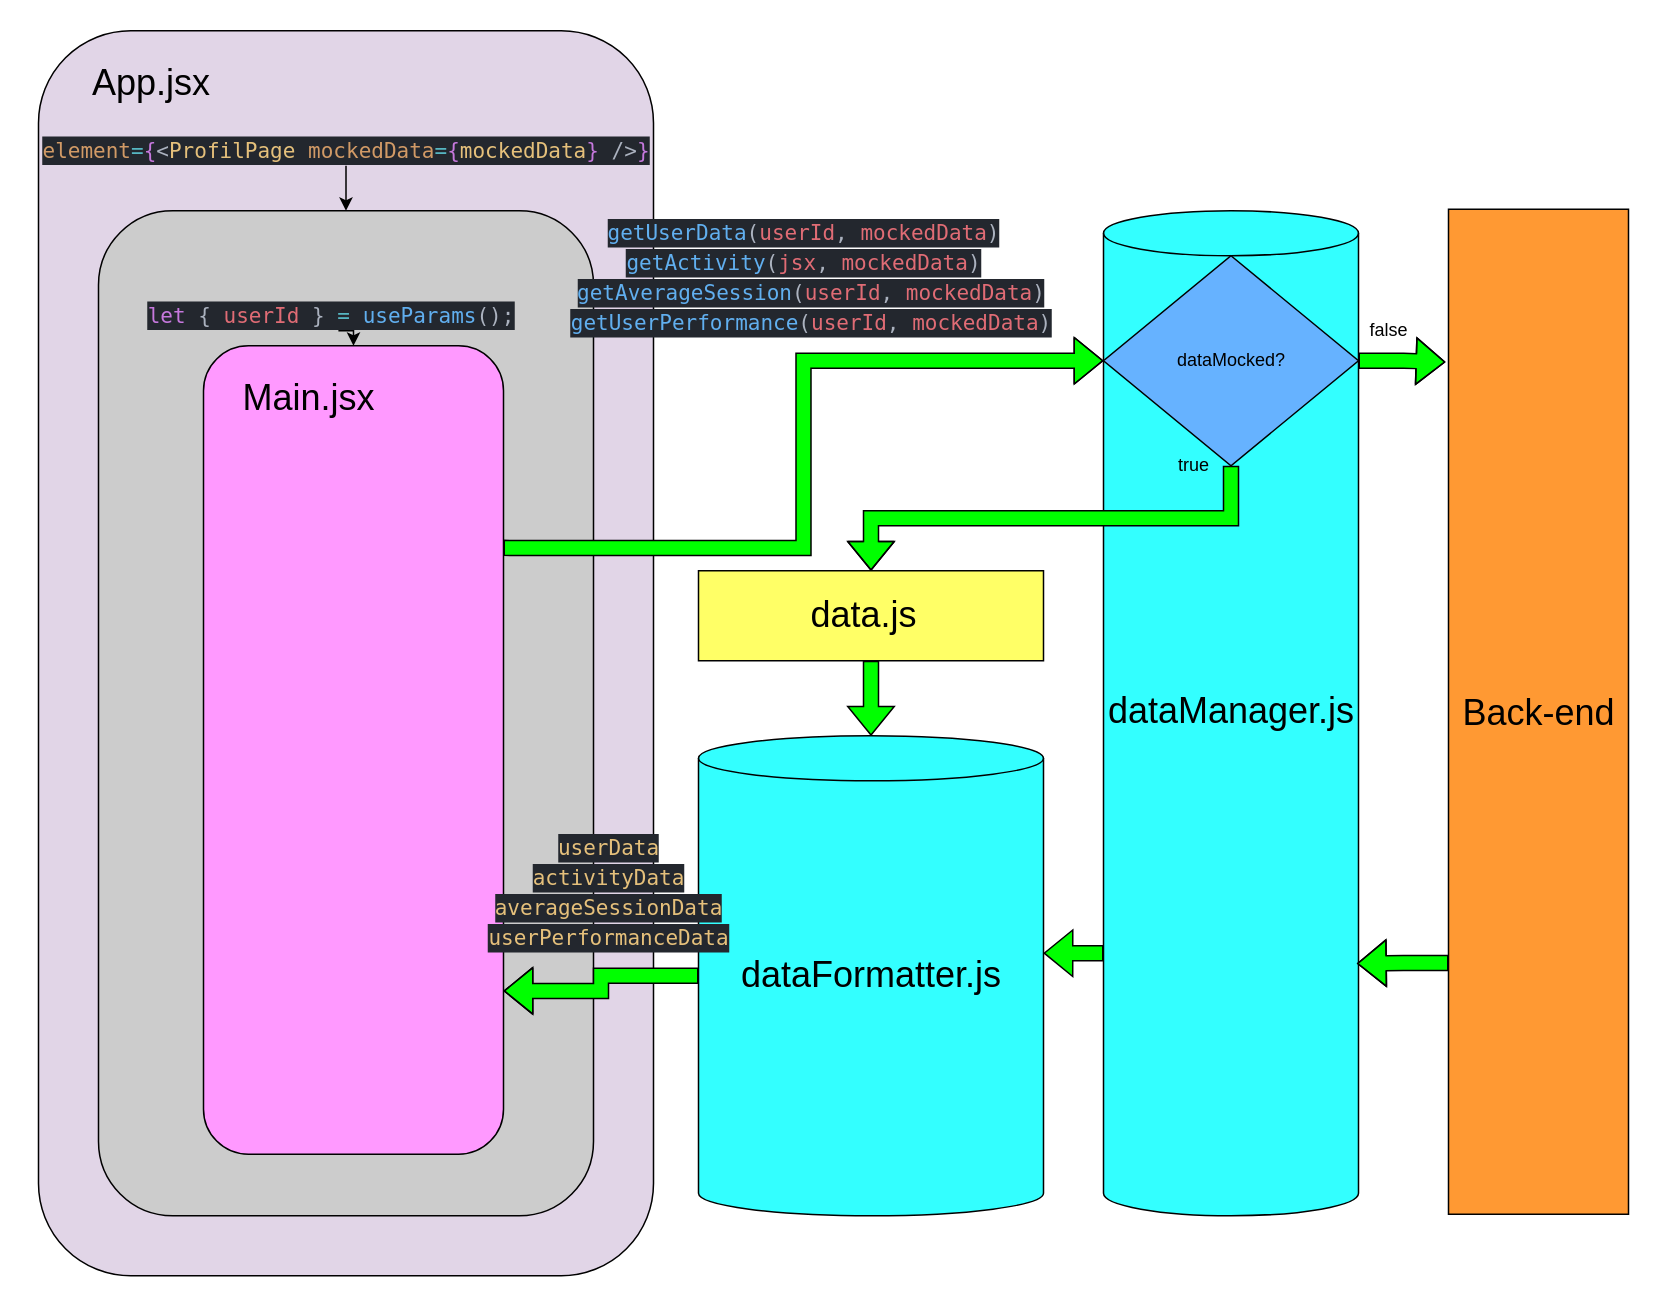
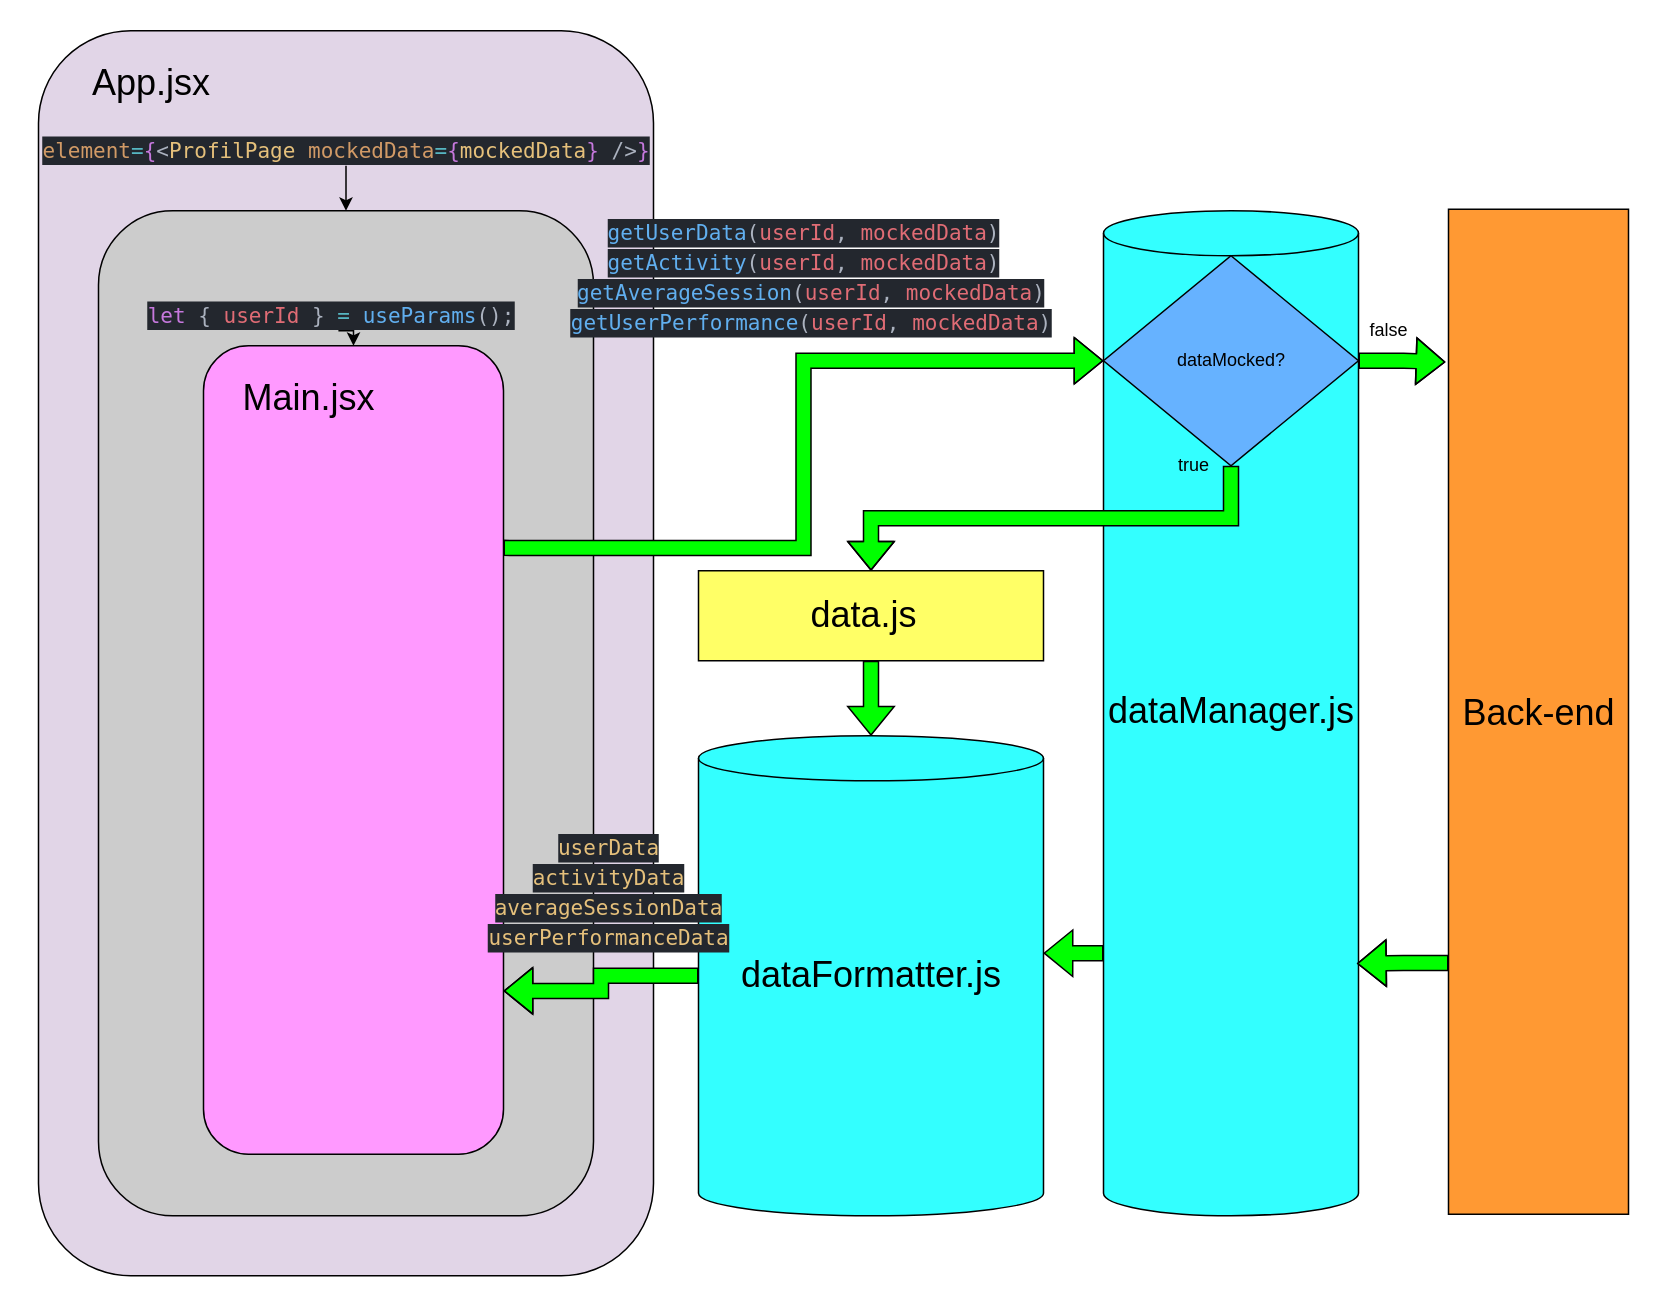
node "getActivity(jsx, mockedData)": label "getActivity(jsx, mockedData)" -> "getActivity(userId, mockedData)"
